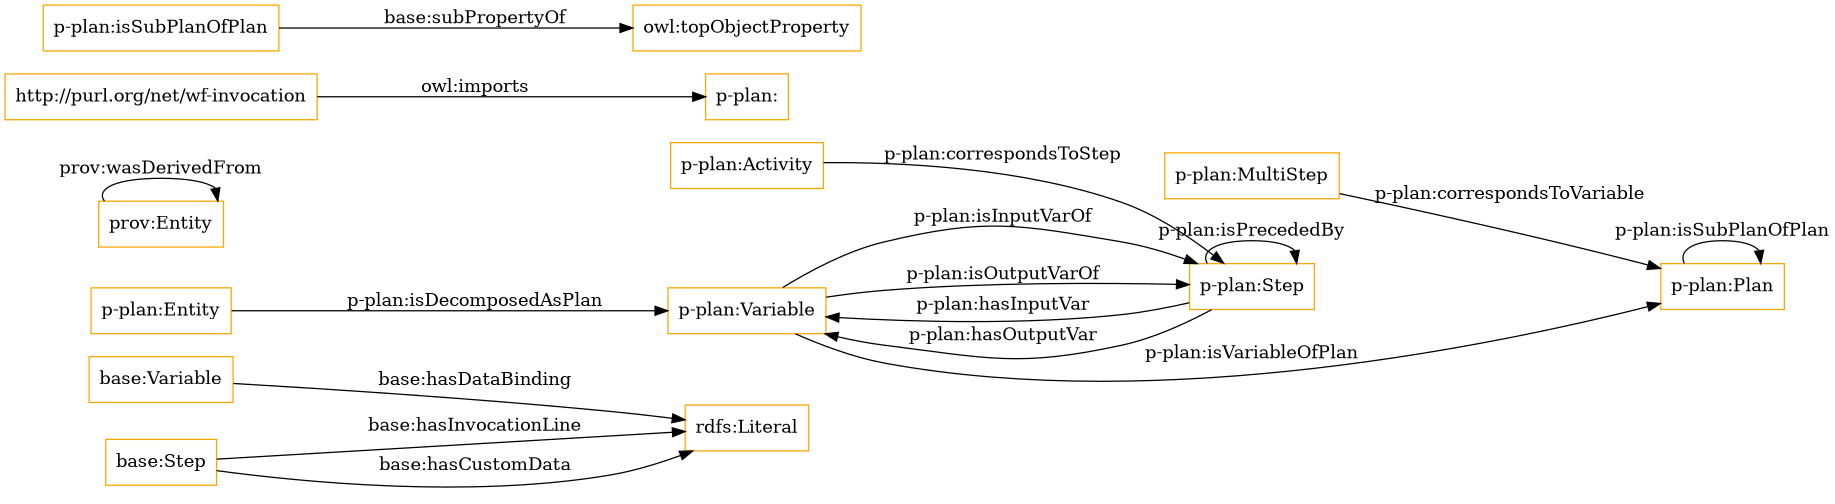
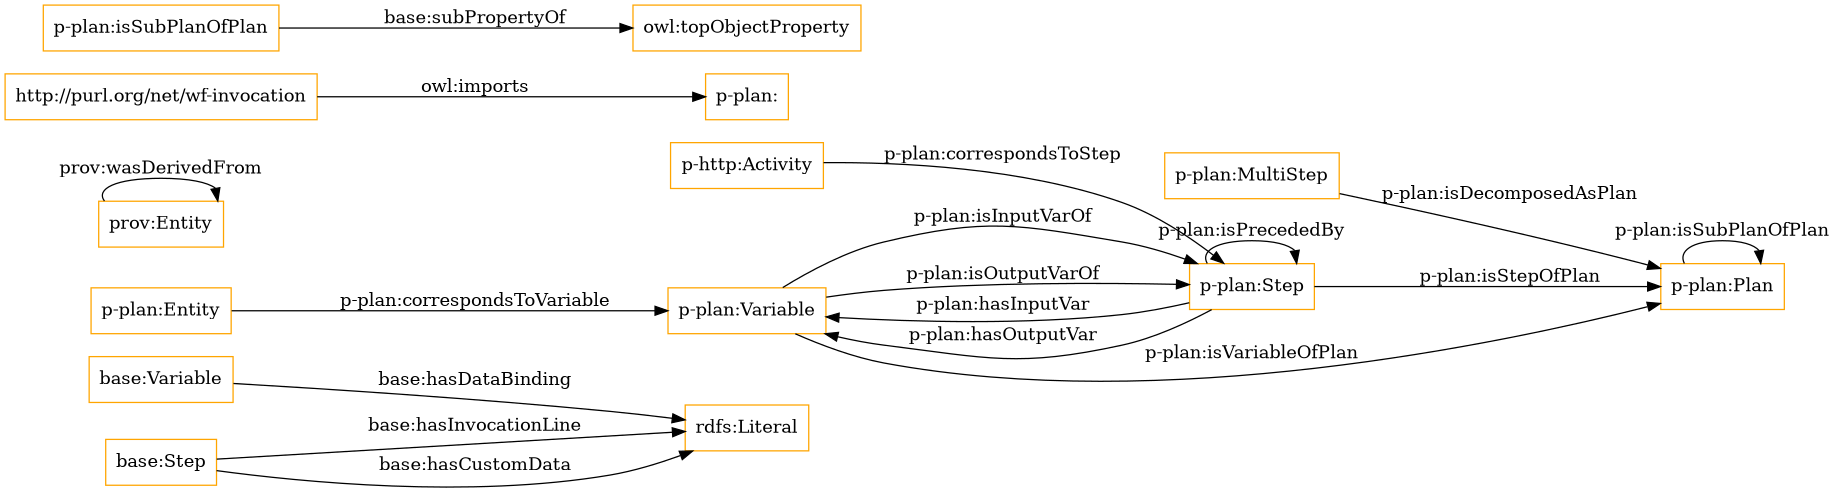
node "p-plan:Activity": label "p-plan:Activity" -> "p-http:Activity"
edge "p-plan:MultiStep" -> "p-plan:Plan": label "p-plan:correspondsToVariable" -> "p-plan:isDecomposedAsPlan"
edge "p-plan:Step" -> "p-plan:Plan": added, label "p-plan:isStepOfPlan"
edge "p-plan:Entity" -> "p-plan:Variable": label "p-plan:isDecomposedAsPlan" -> "p-plan:correspondsToVariable"
